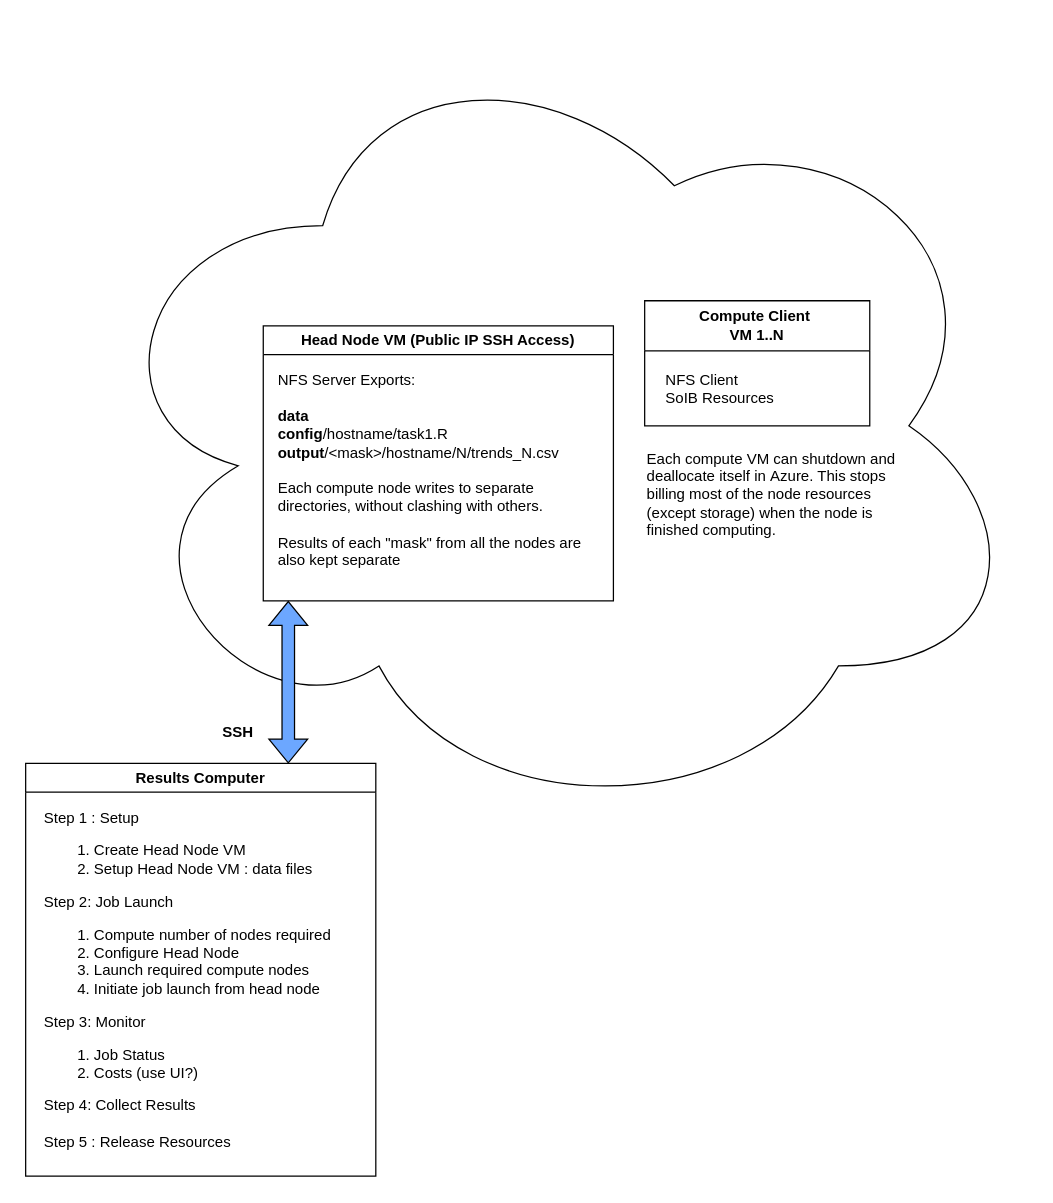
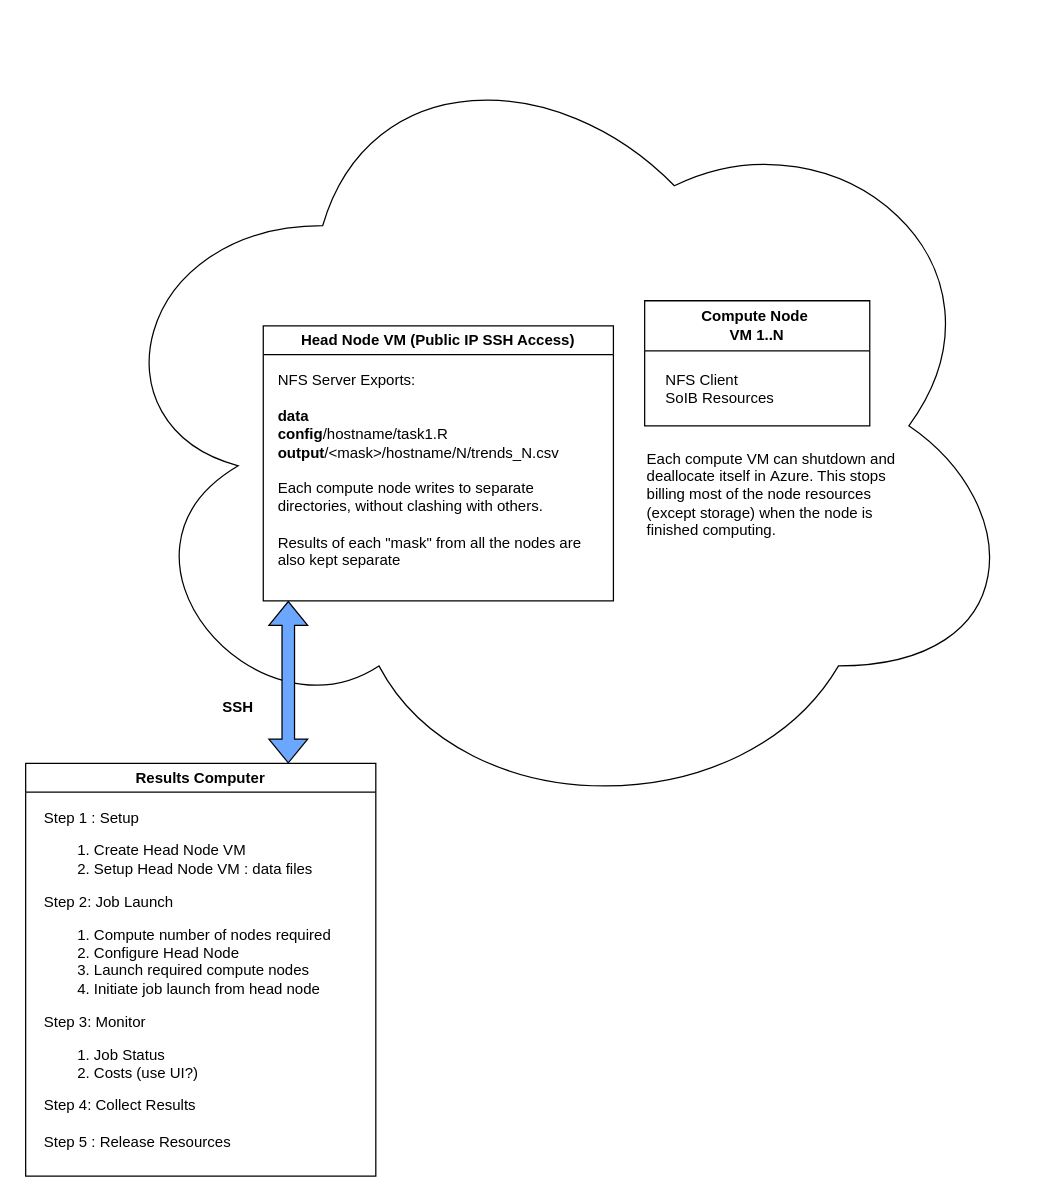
node "Compute Client VM 1..N": label "Compute Client VM 1..N" -> "Compute Node VM 1..N"
node "SSH": moved (238, 732) -> (238, 707)
